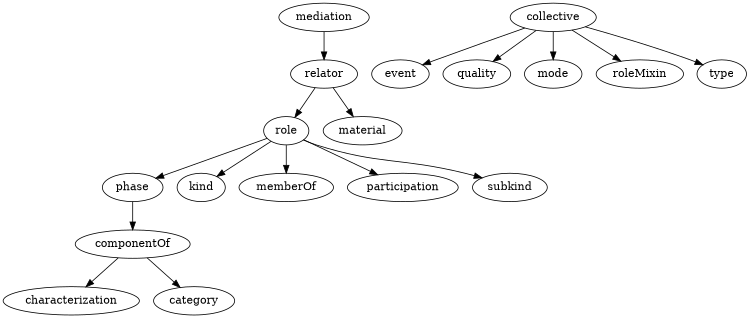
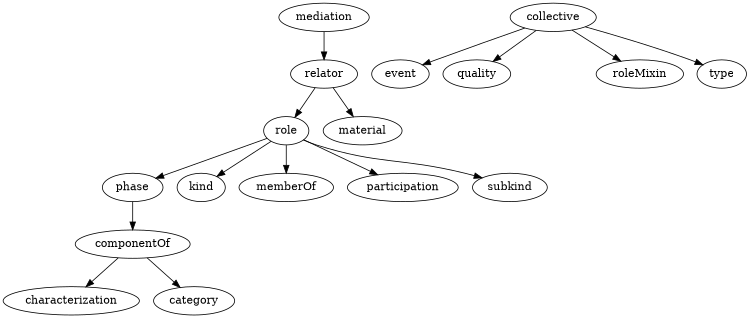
node "mode": removed
